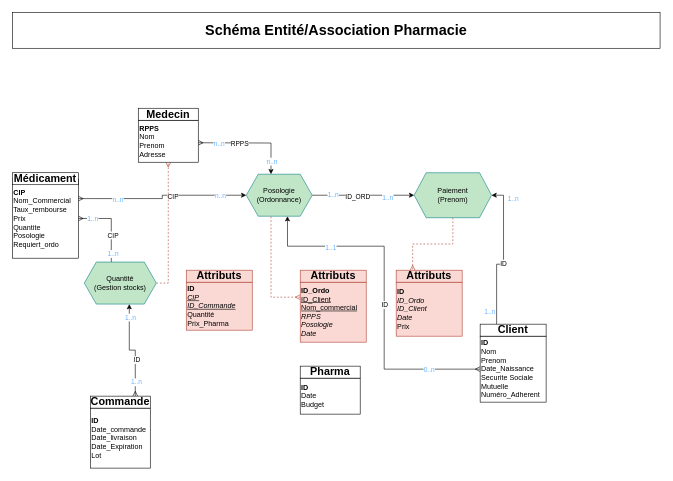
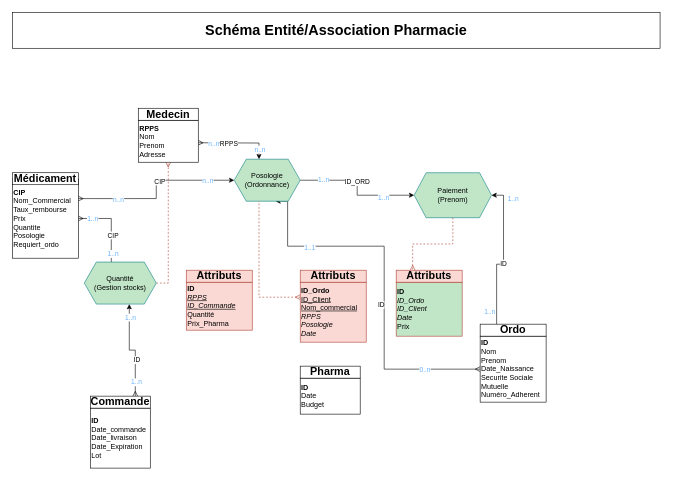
node "Posologie (Ordonnance)": moved (279, 195) -> (267, 180)
node "ID CIP ID_Commande Quantité Prix_Pharma": label "ID CIP ID_Commande Quantité Prix_Pharma" -> "ID RPPS ID_Commande Quantité Prix_Pharma"
node "ID ID_Ordo ID_Client Date Prix": fillcolor #fad9d5 -> #c1e6c7
node "Client": label "Client" -> "Ordo"
